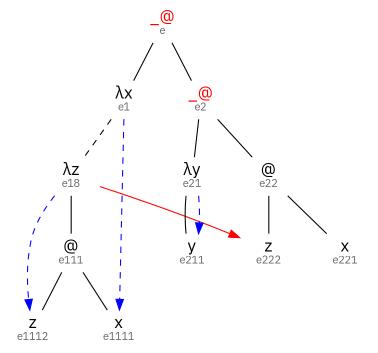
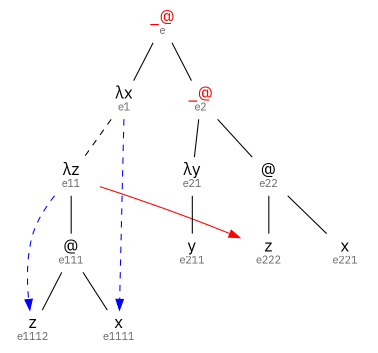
node "λz": text "e18" -> "e11"
edge "λy" -> "y": removed
